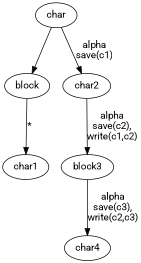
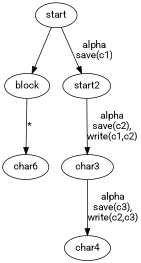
node "char": label "char" -> "start"
node "char2": label "char2" -> "start2"
node "char1": label "char1" -> "char6"
node "block3": label "block3" -> "char3"
